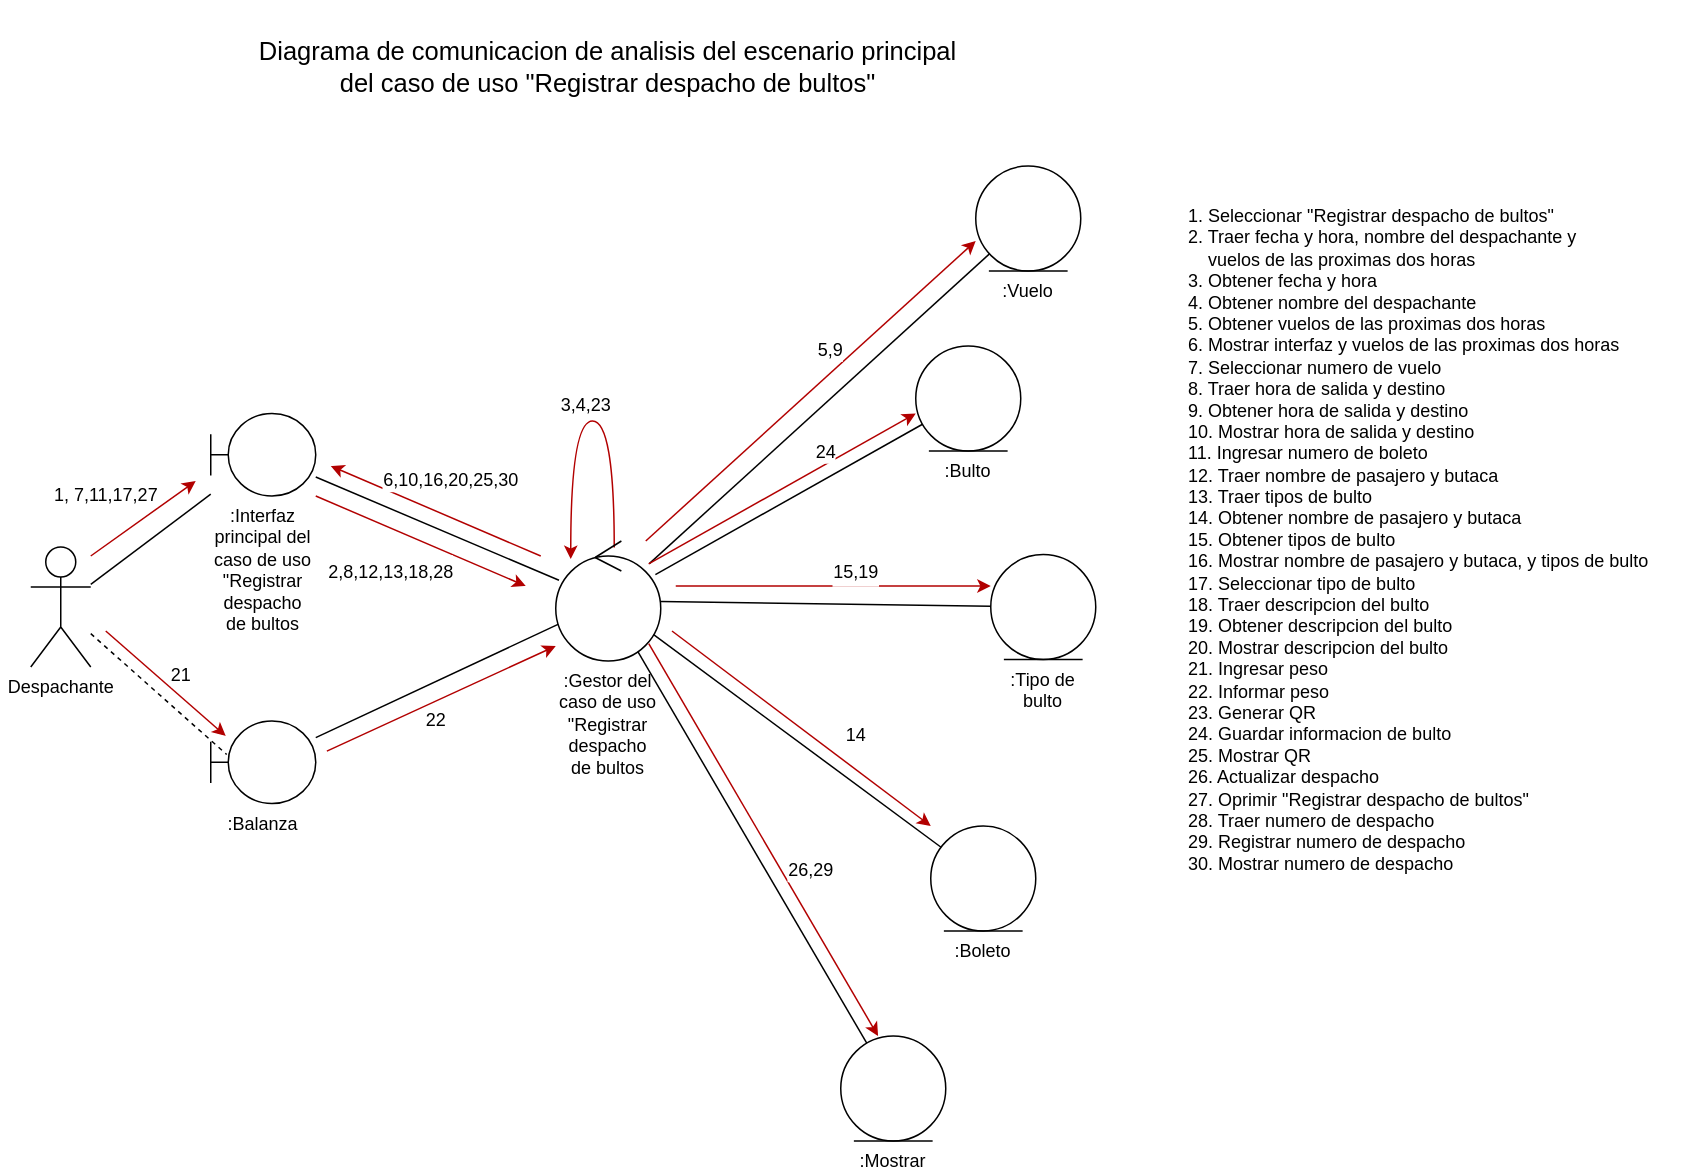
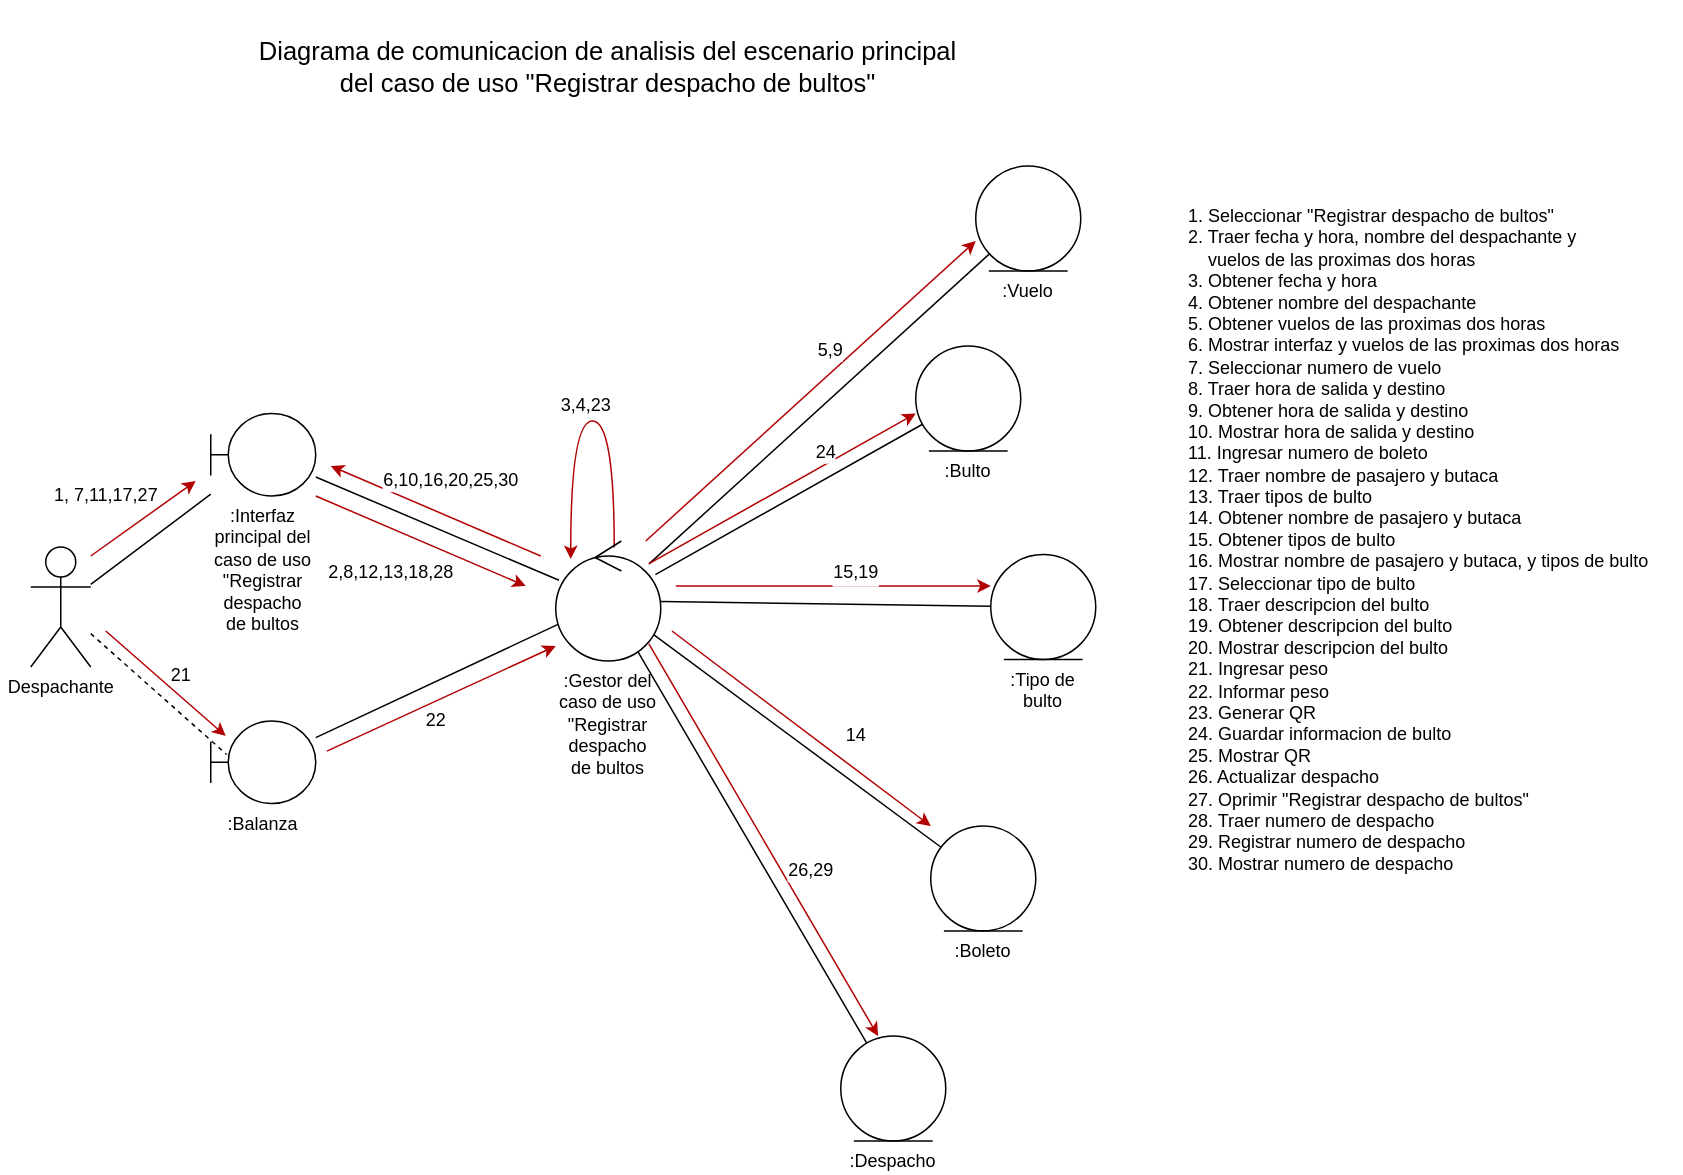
node ":Mostrar": label ":Mostrar" -> ":Despacho"
